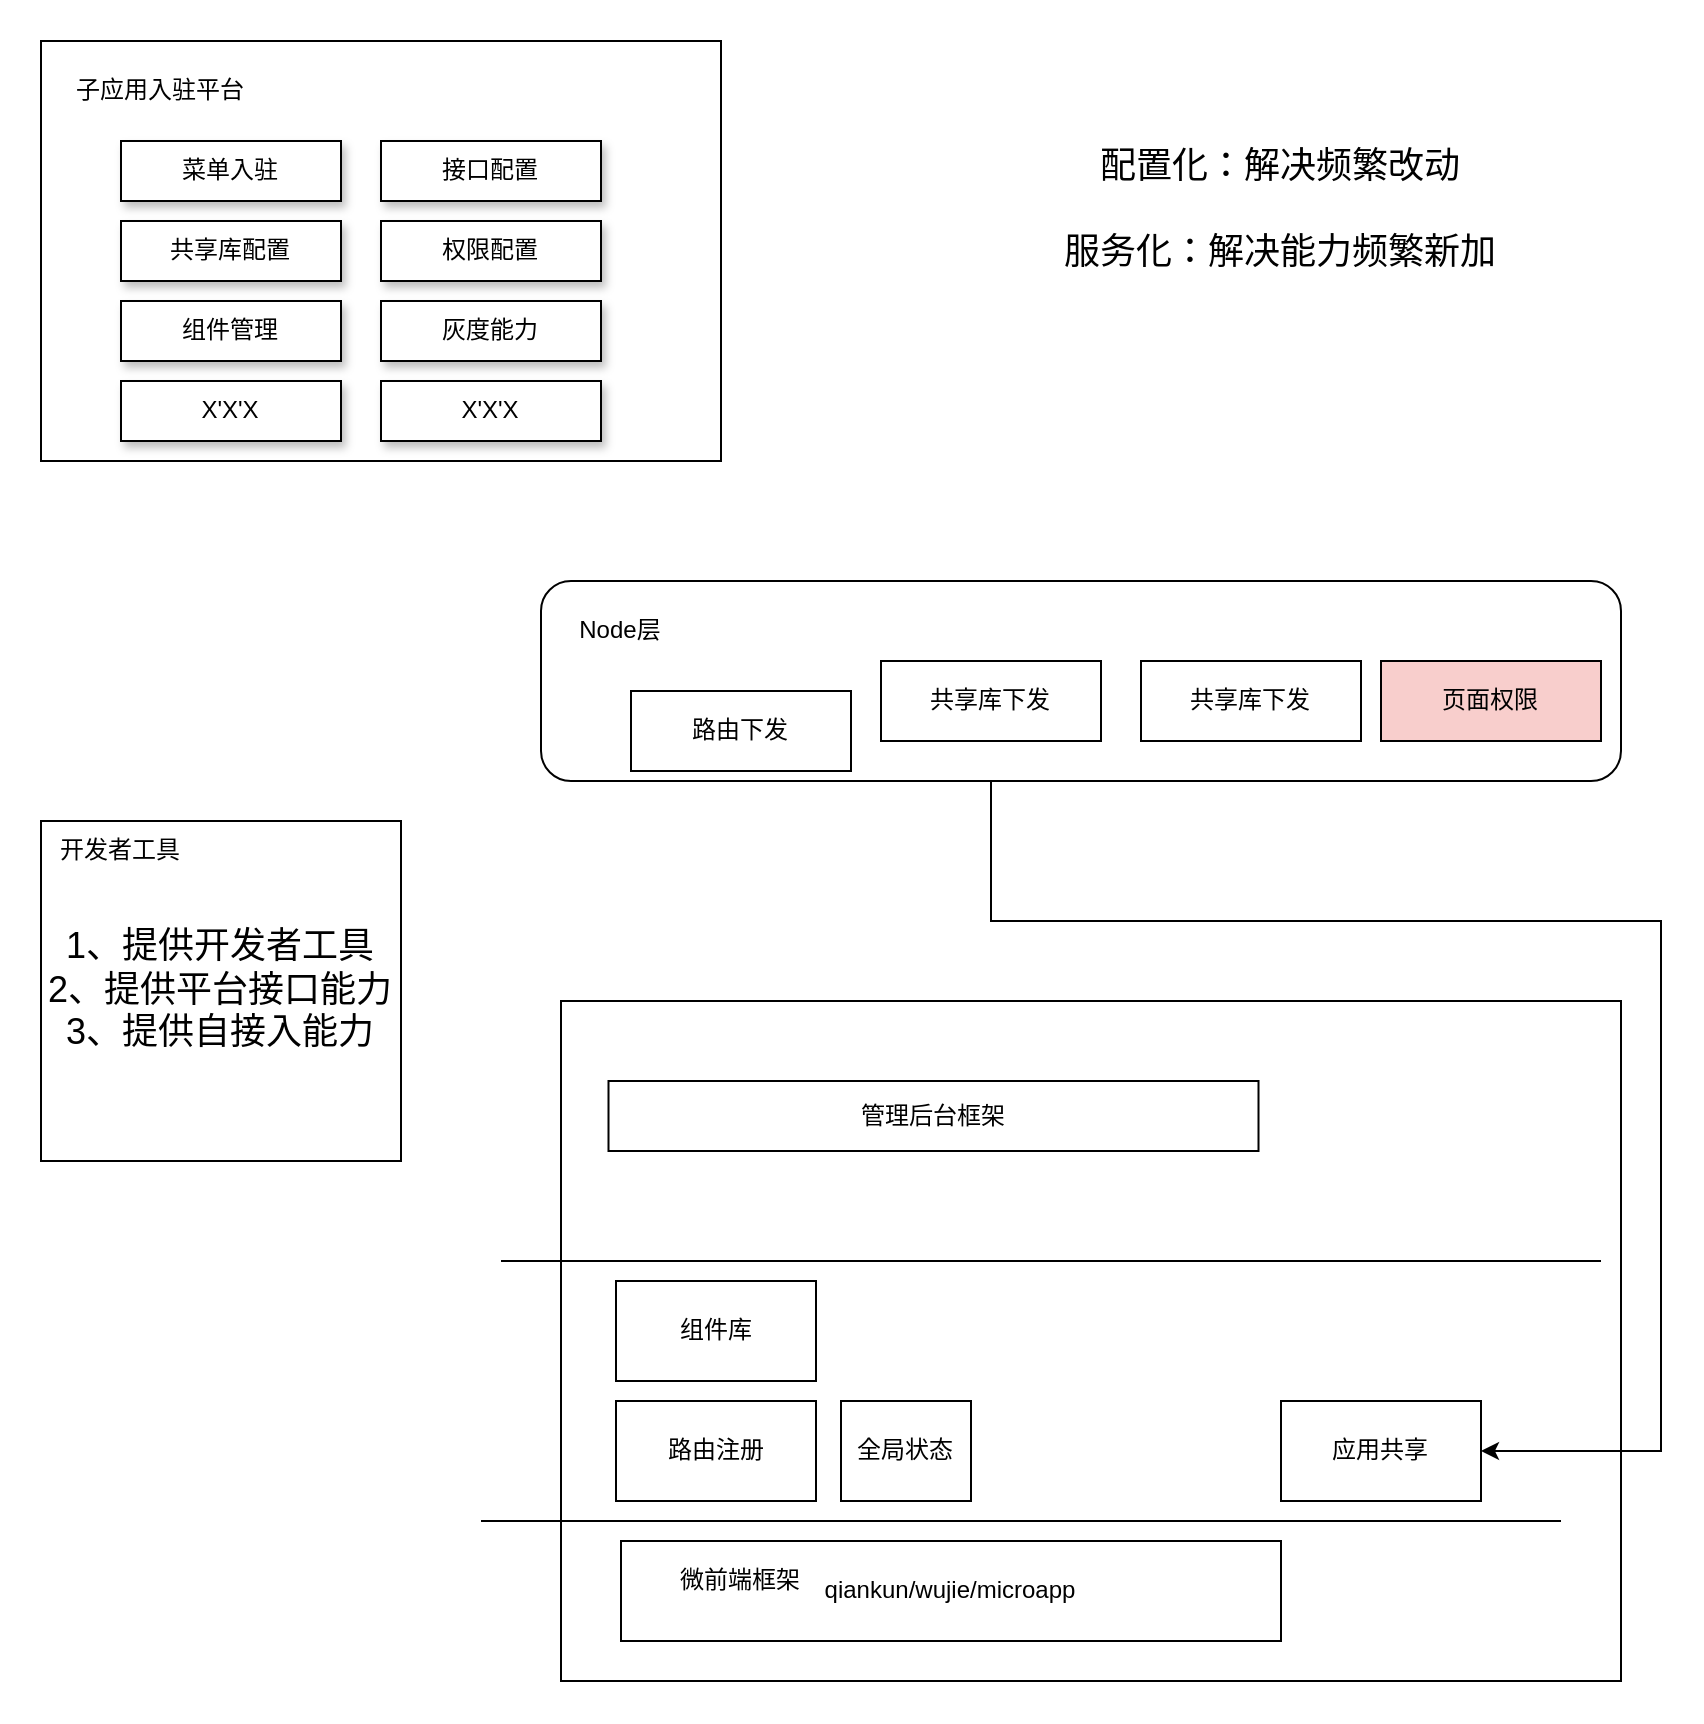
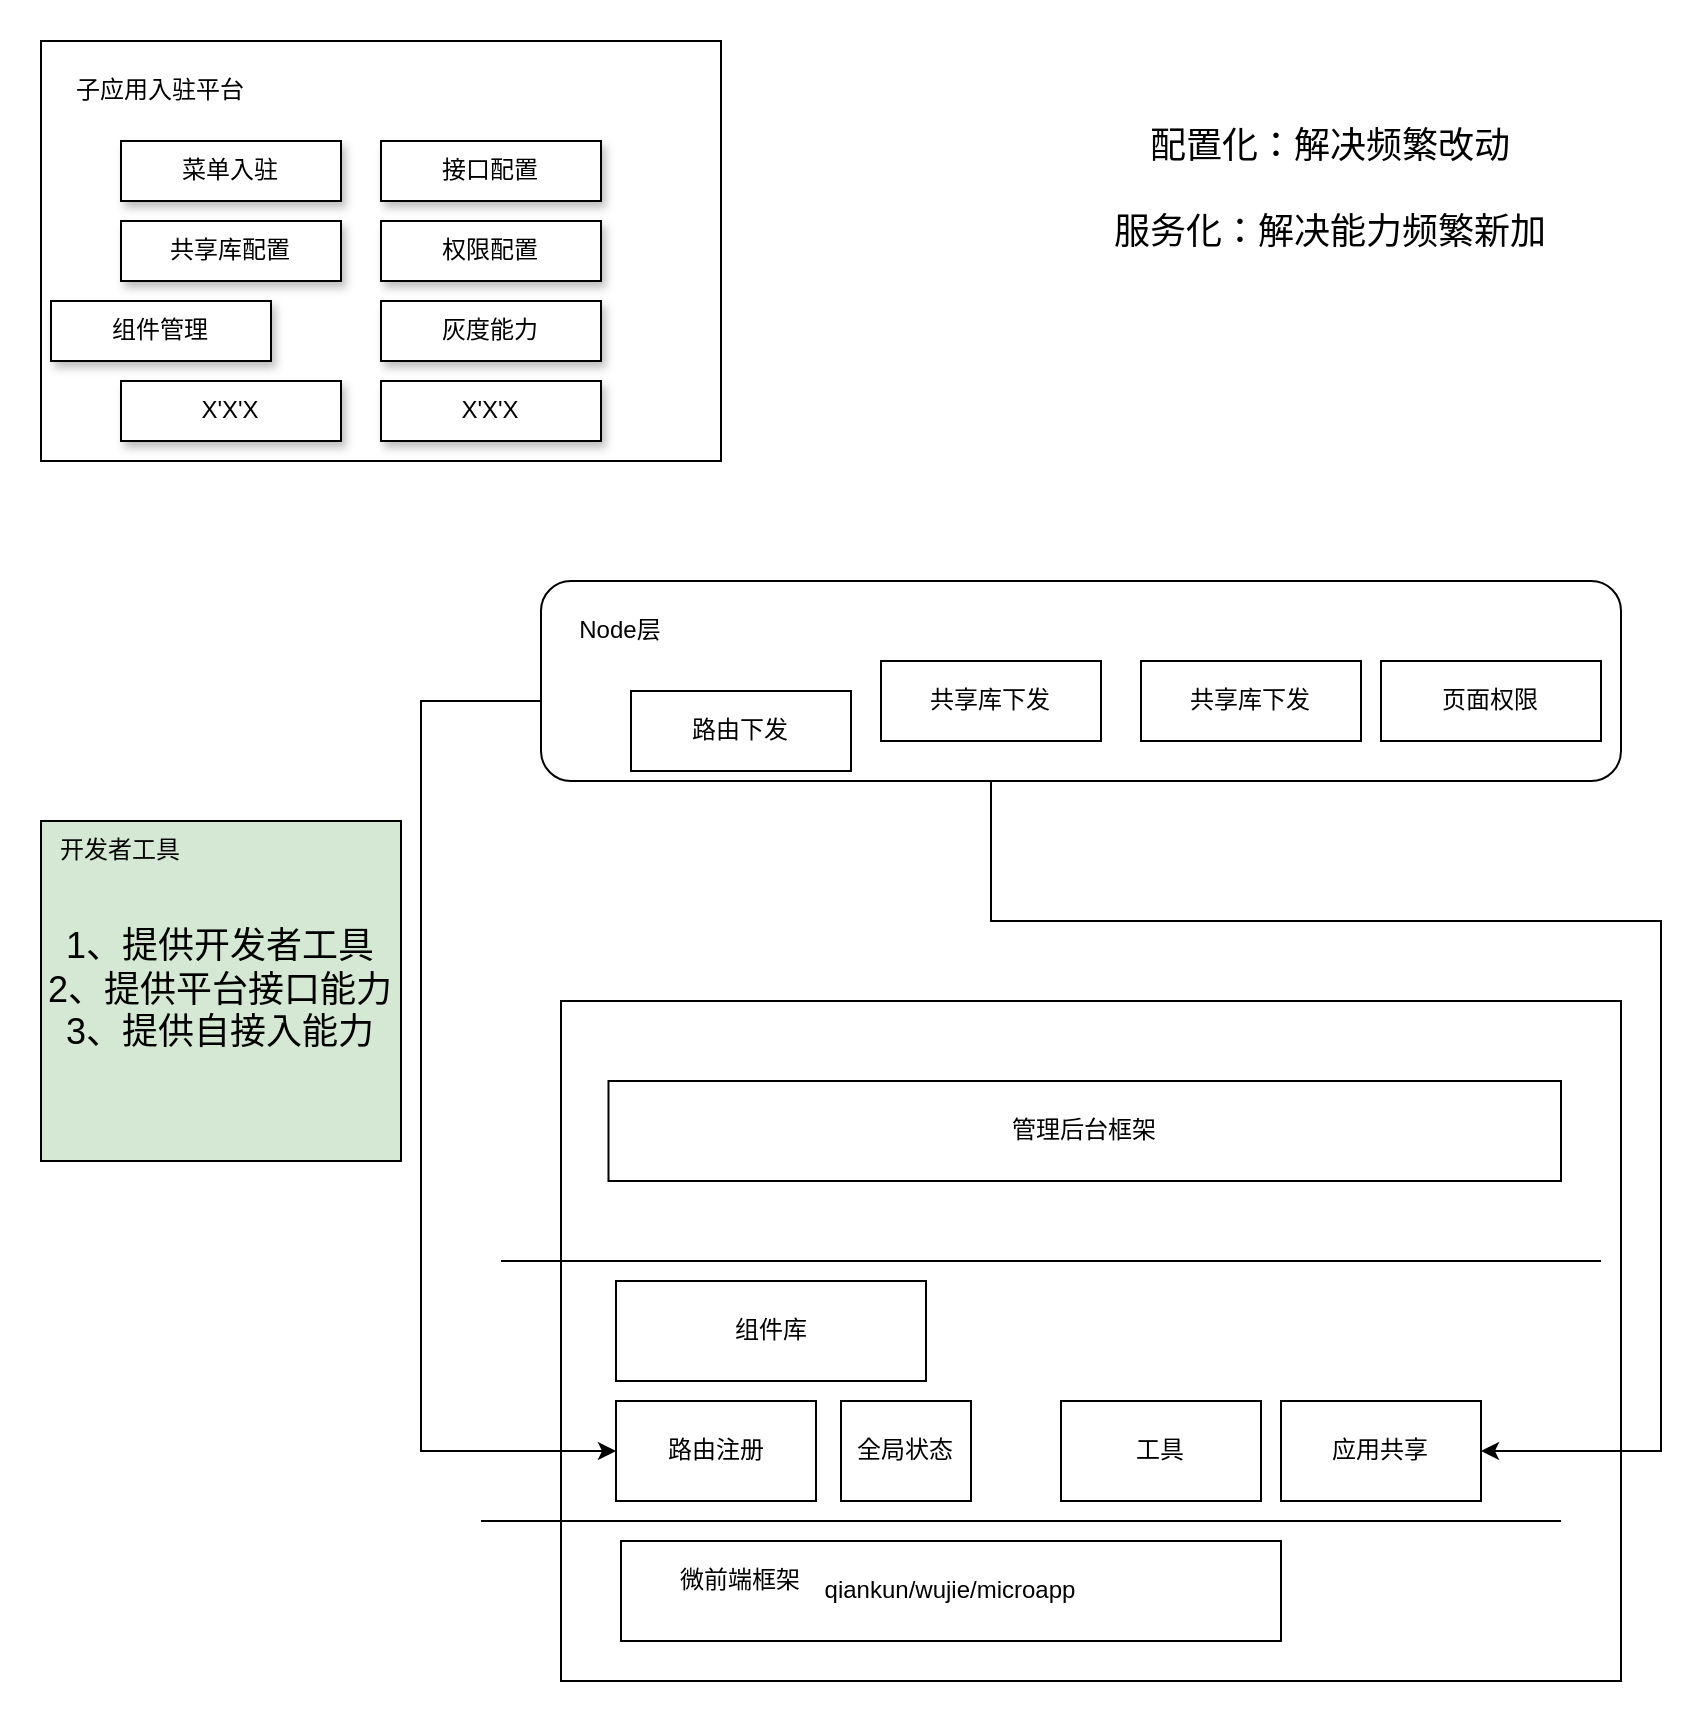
node "配置化：解决频繁改动 服务化：解决能力频繁新加": moved (1281, 211) -> (1331, 191)
node "组件管理": moved (231, 331) -> (161, 331)
node "页面权限": fillcolor #f8cecc -> #ffffff
node "1、提供开发者工具 2、提供平台接口能力 3、提供自接入能力": fillcolor #ffffff -> #d5e8d4
edge "路由下发" -> "路由注册": added
node "管理后台框架": size 650x70 -> 953x100
node "组件库": size 200x100 -> 310x100
node "工具": added
